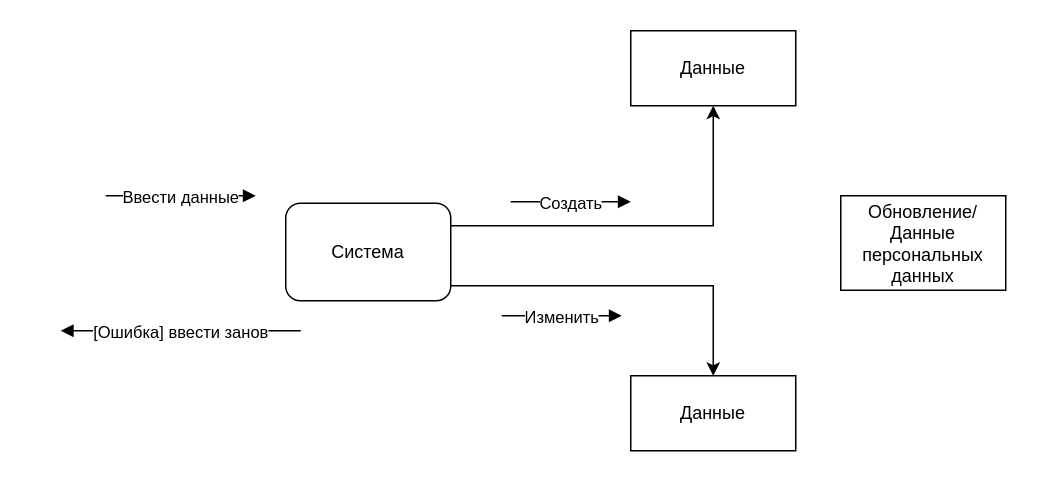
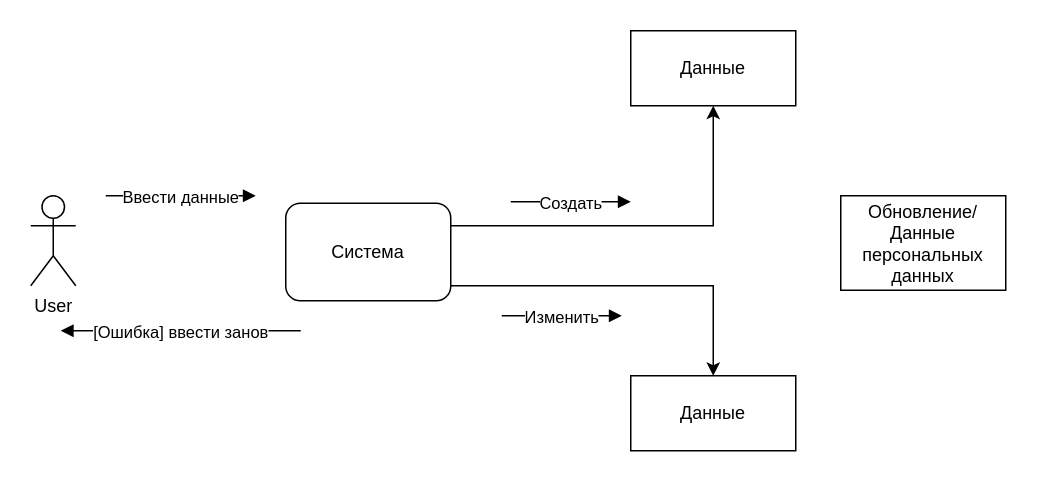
node "User": added
